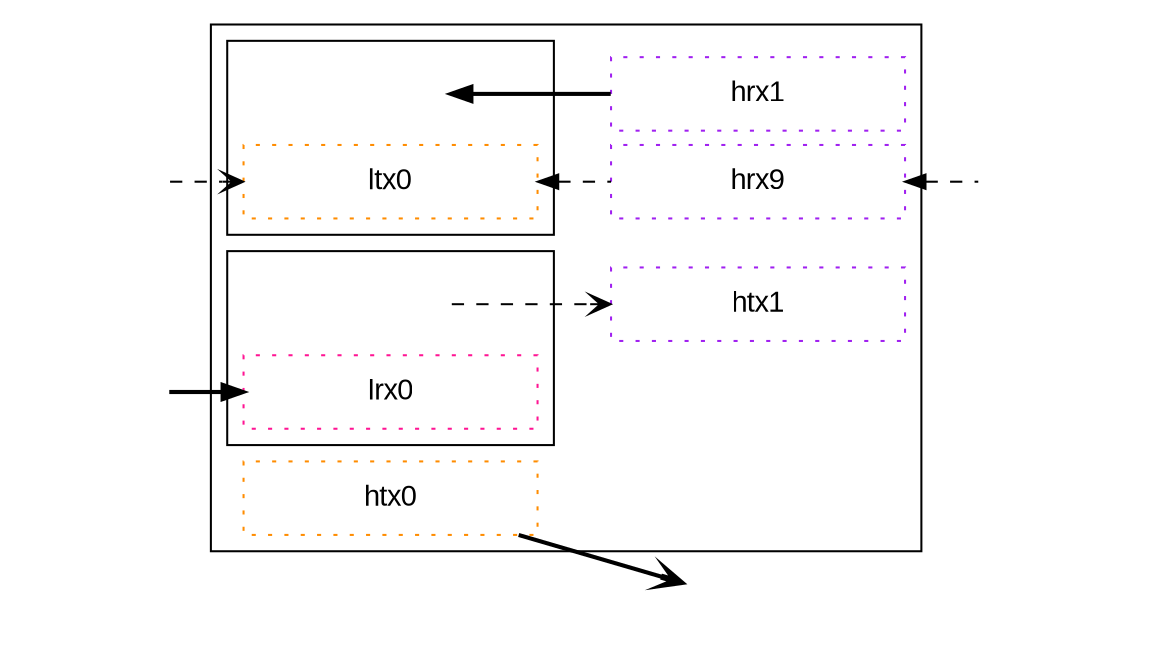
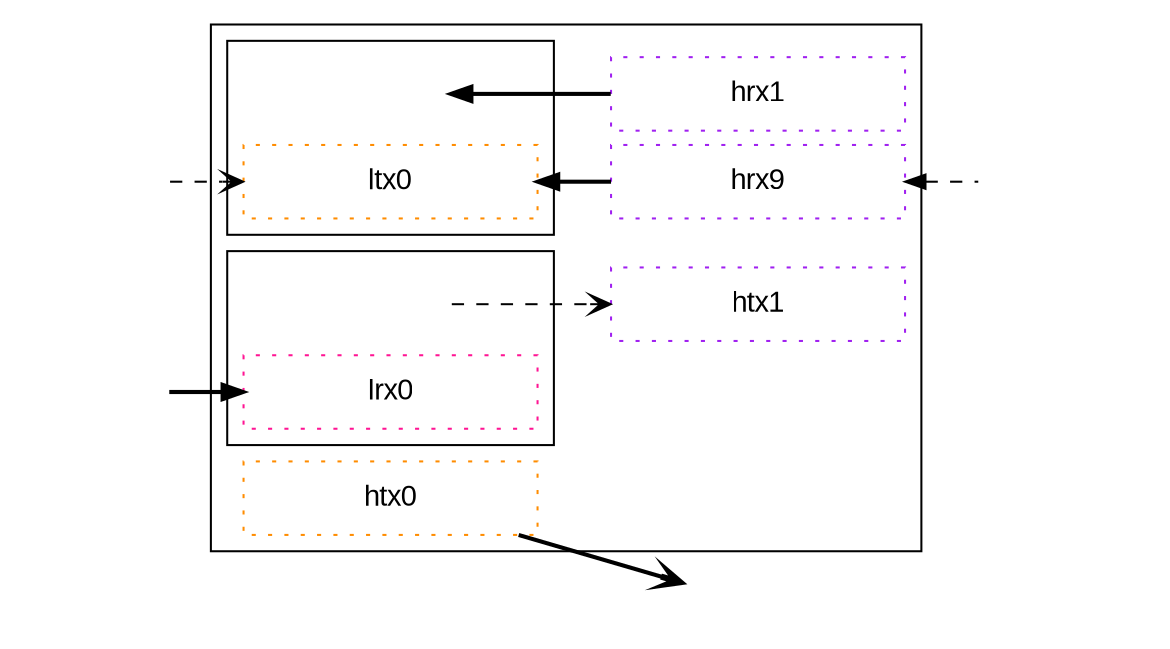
edge "hrx9" -> "ltx0": style dashed -> bold
